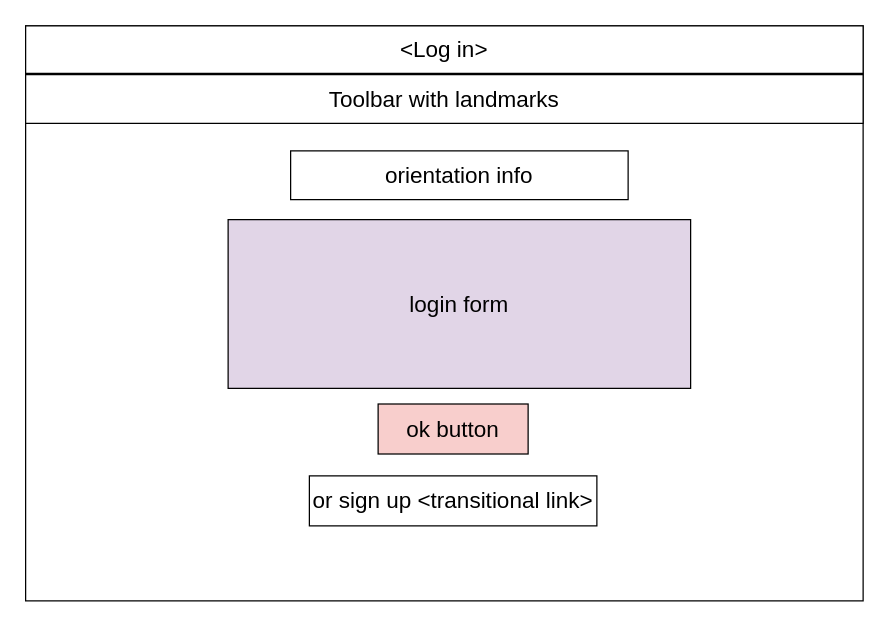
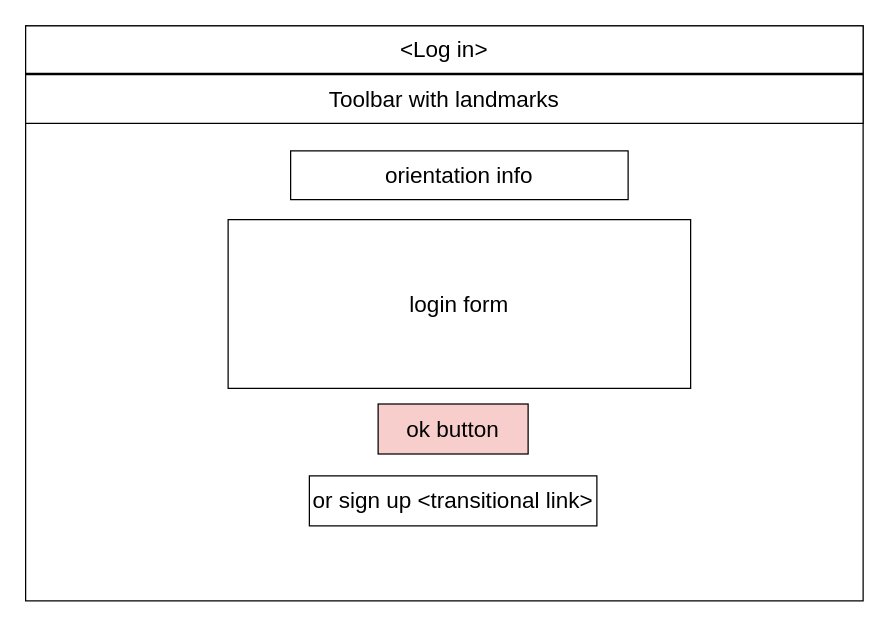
node "login form": fillcolor #e1d5e7 -> #ffffff
